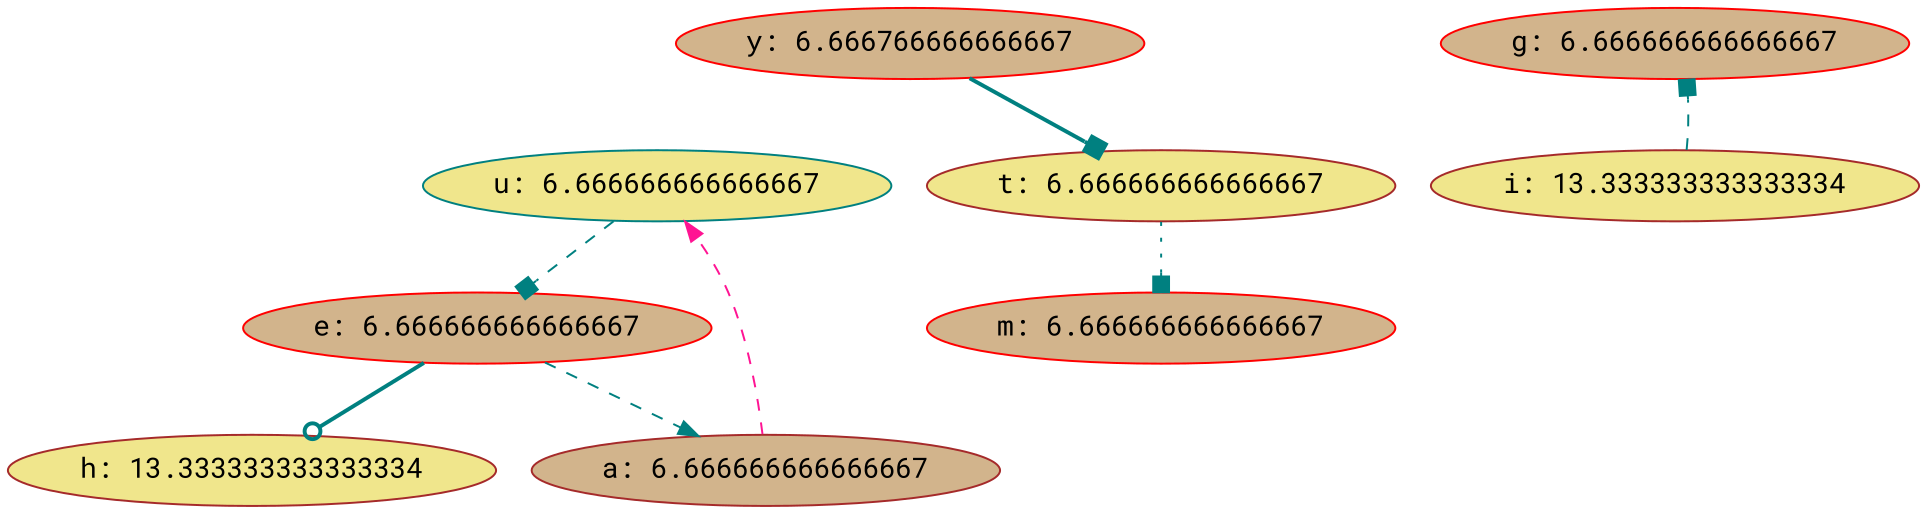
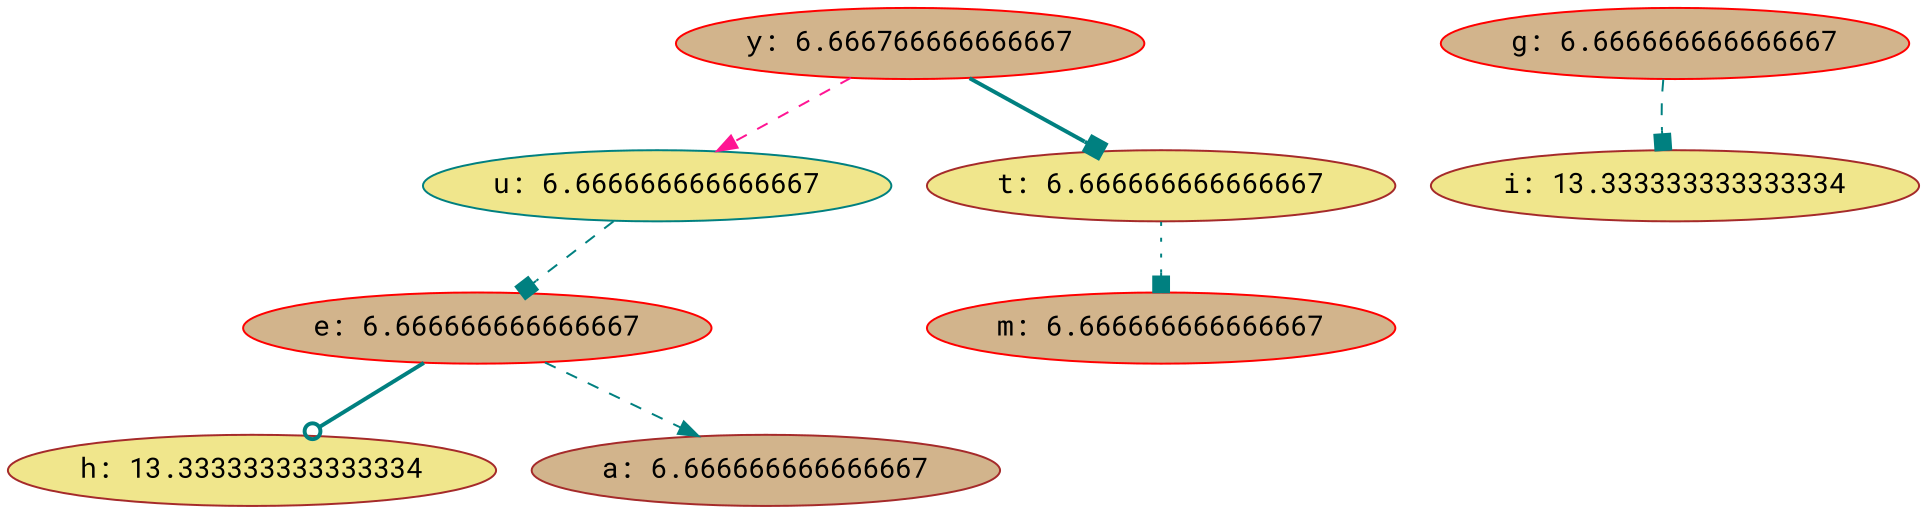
edge "i: 13.333333333333334" -> "g: 6.666666666666667": reversed
edge "a: 6.666666666666667" -> "u: 6.666666666666667": now "y: 6.666766666666667" -> "u: 6.666666666666667"
